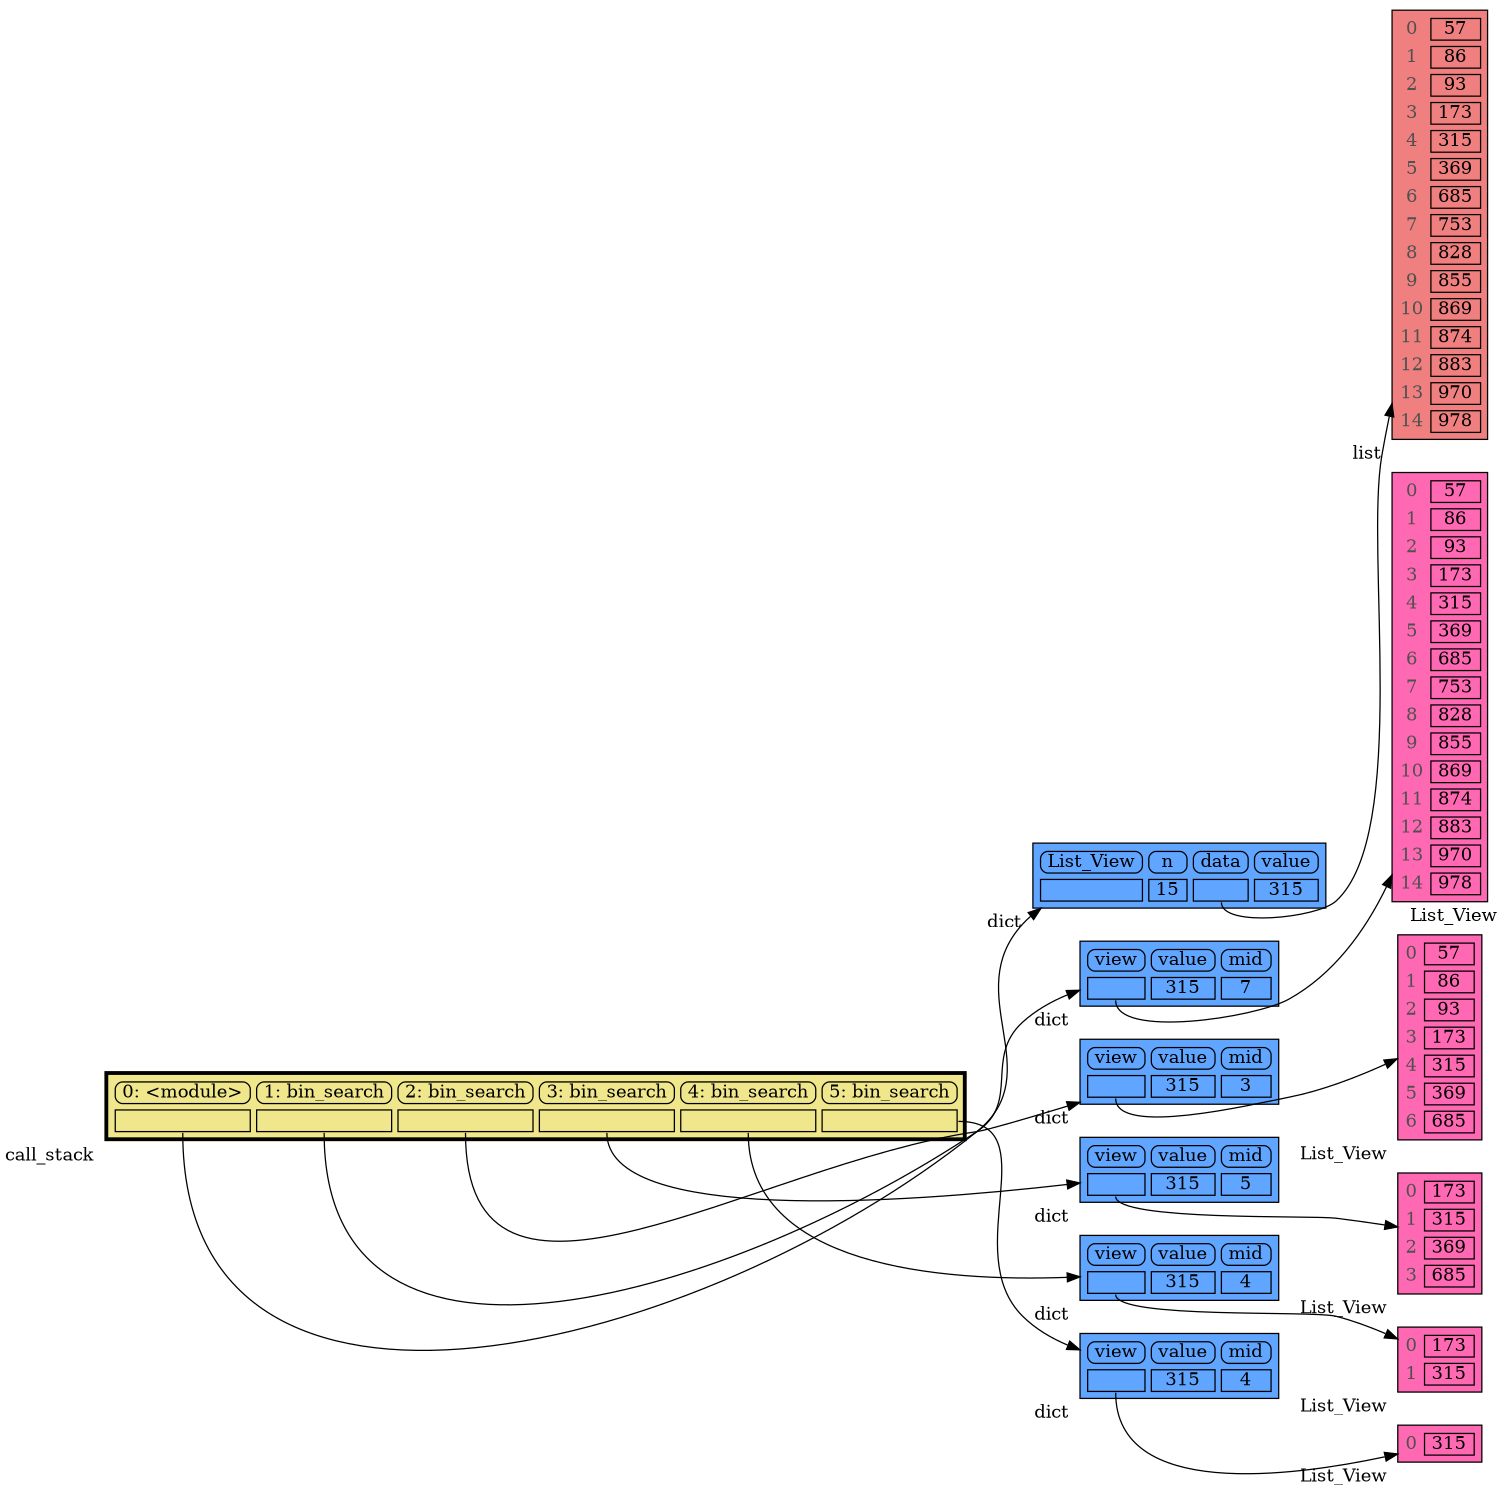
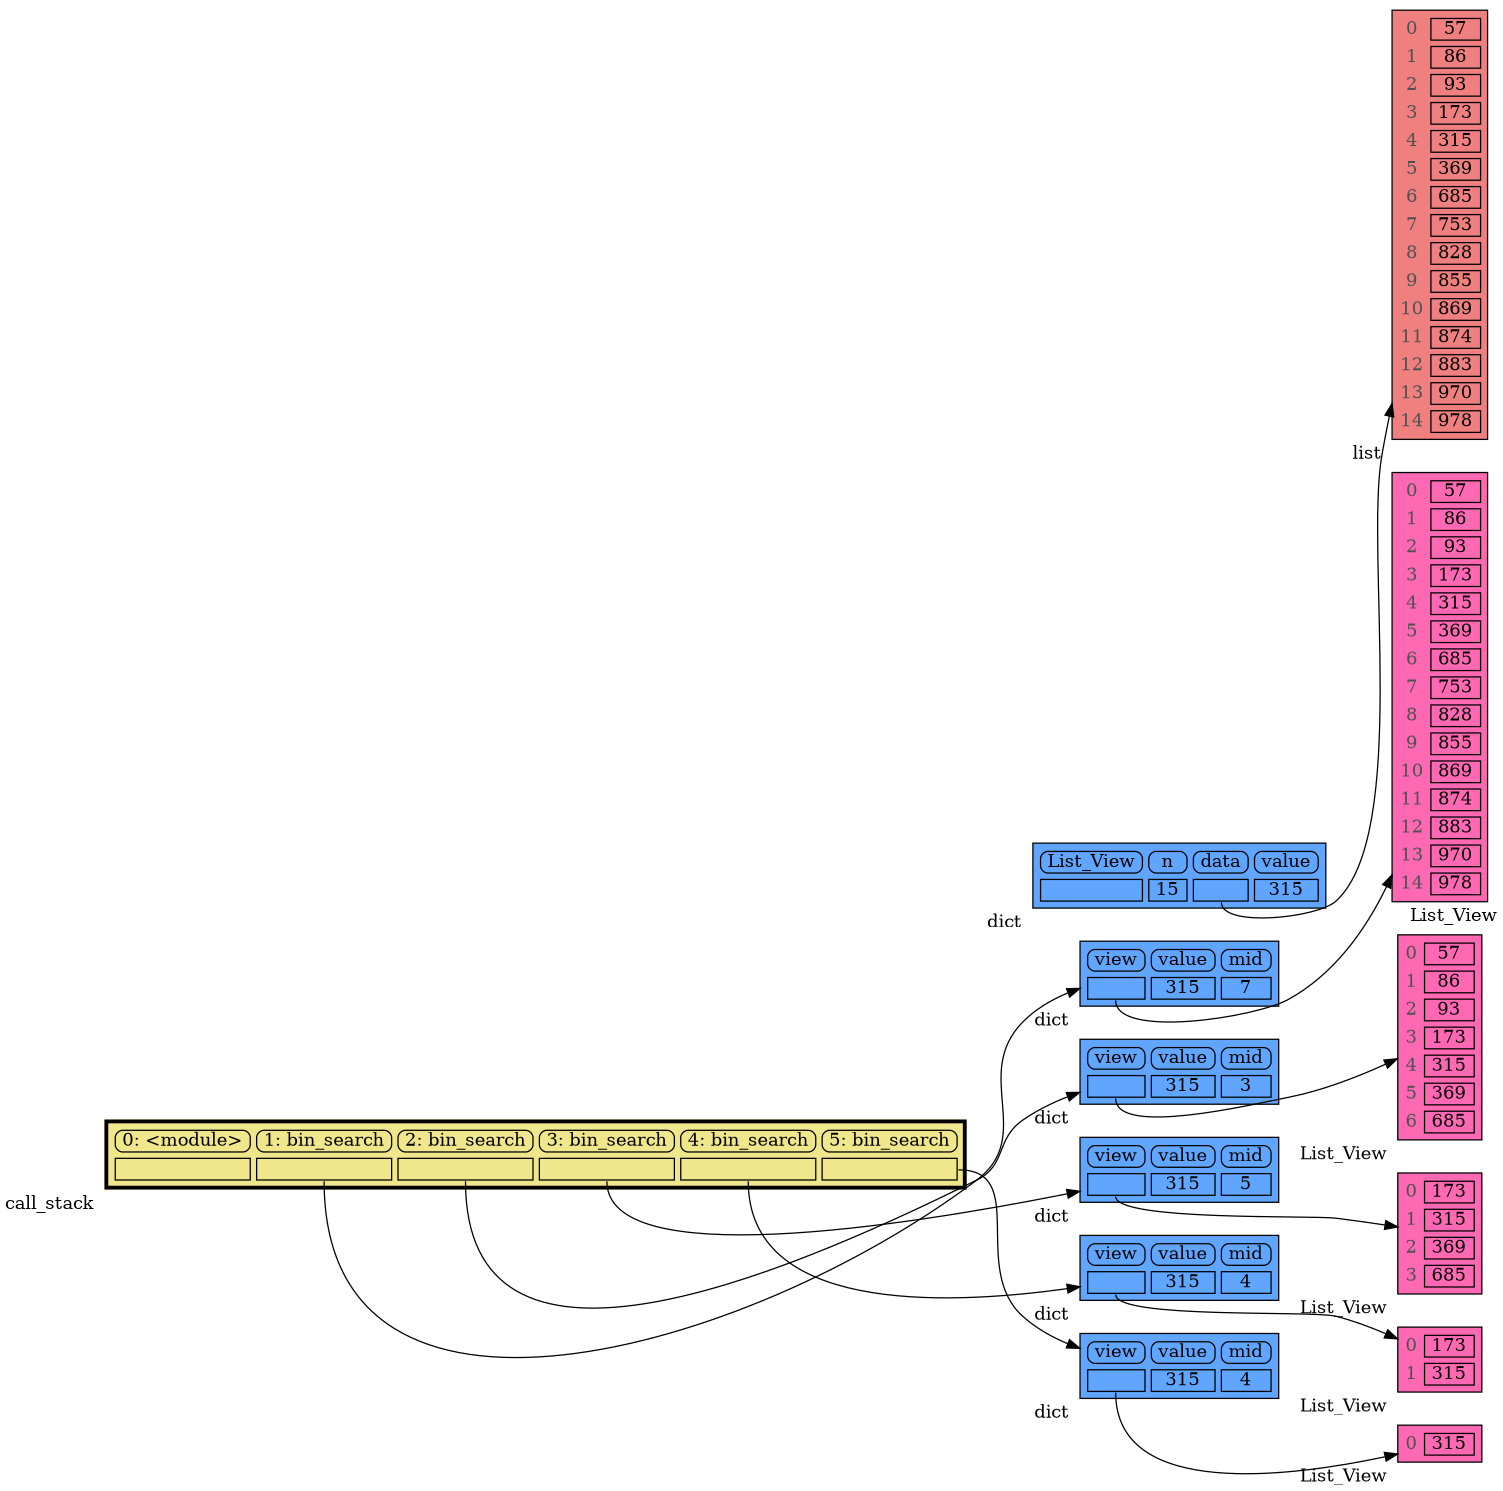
edge "0: <module>" -> "List_View": removed
